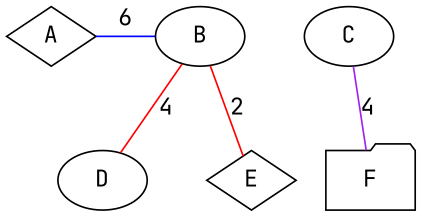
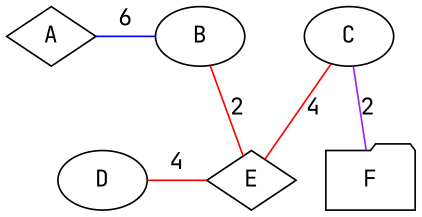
edge "B" -- "D": now "E" -- "D"
edge "C" -- "F": label "4" -> "2"
edge "C" -- "E": added, label "4"
